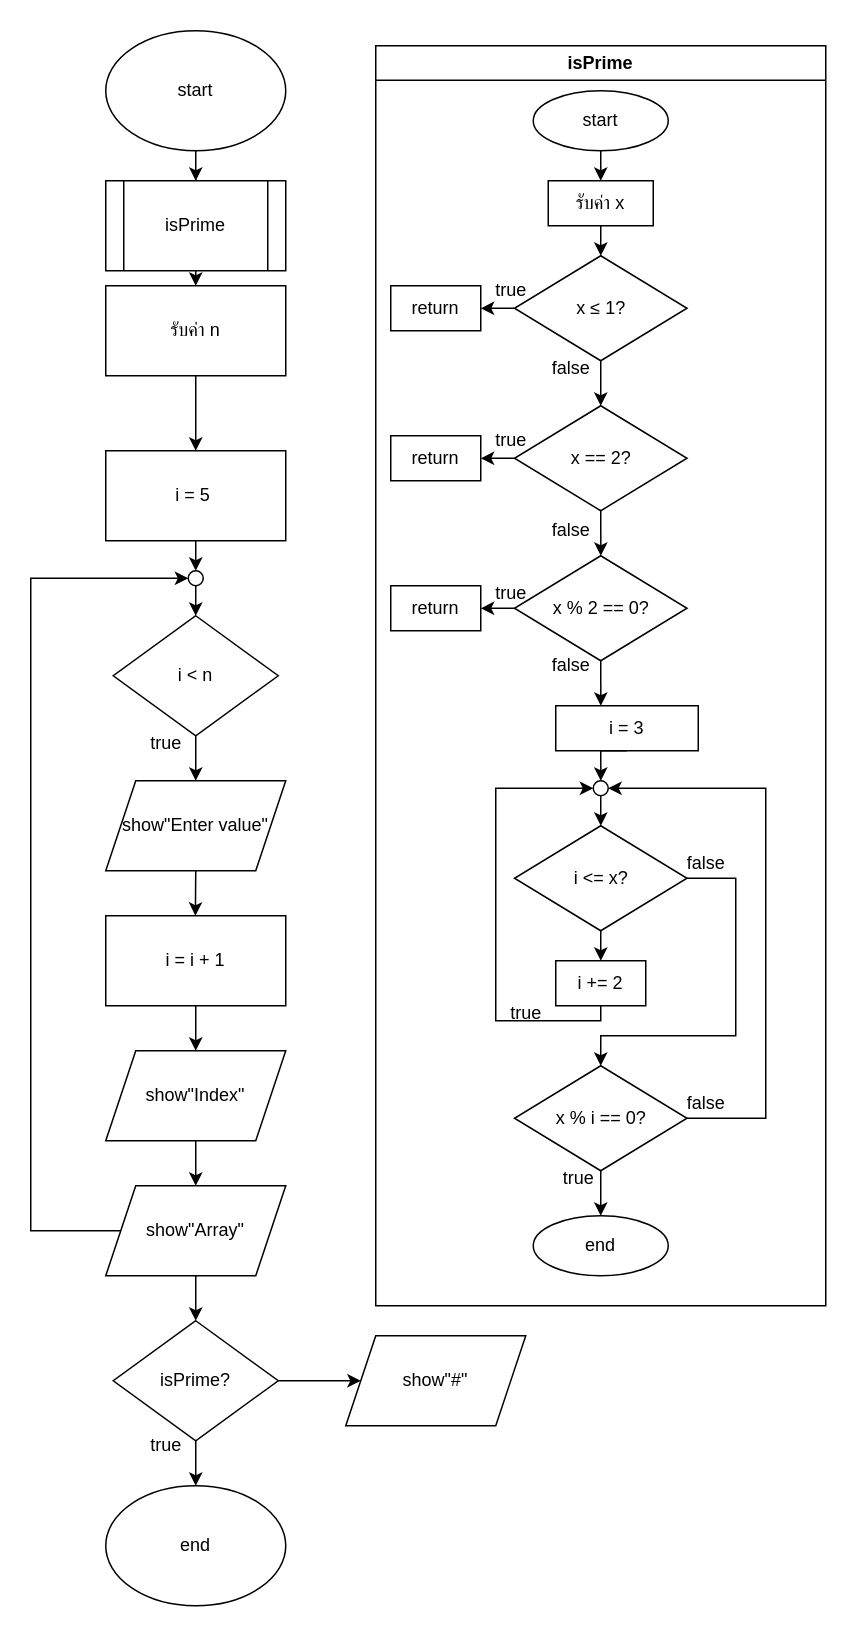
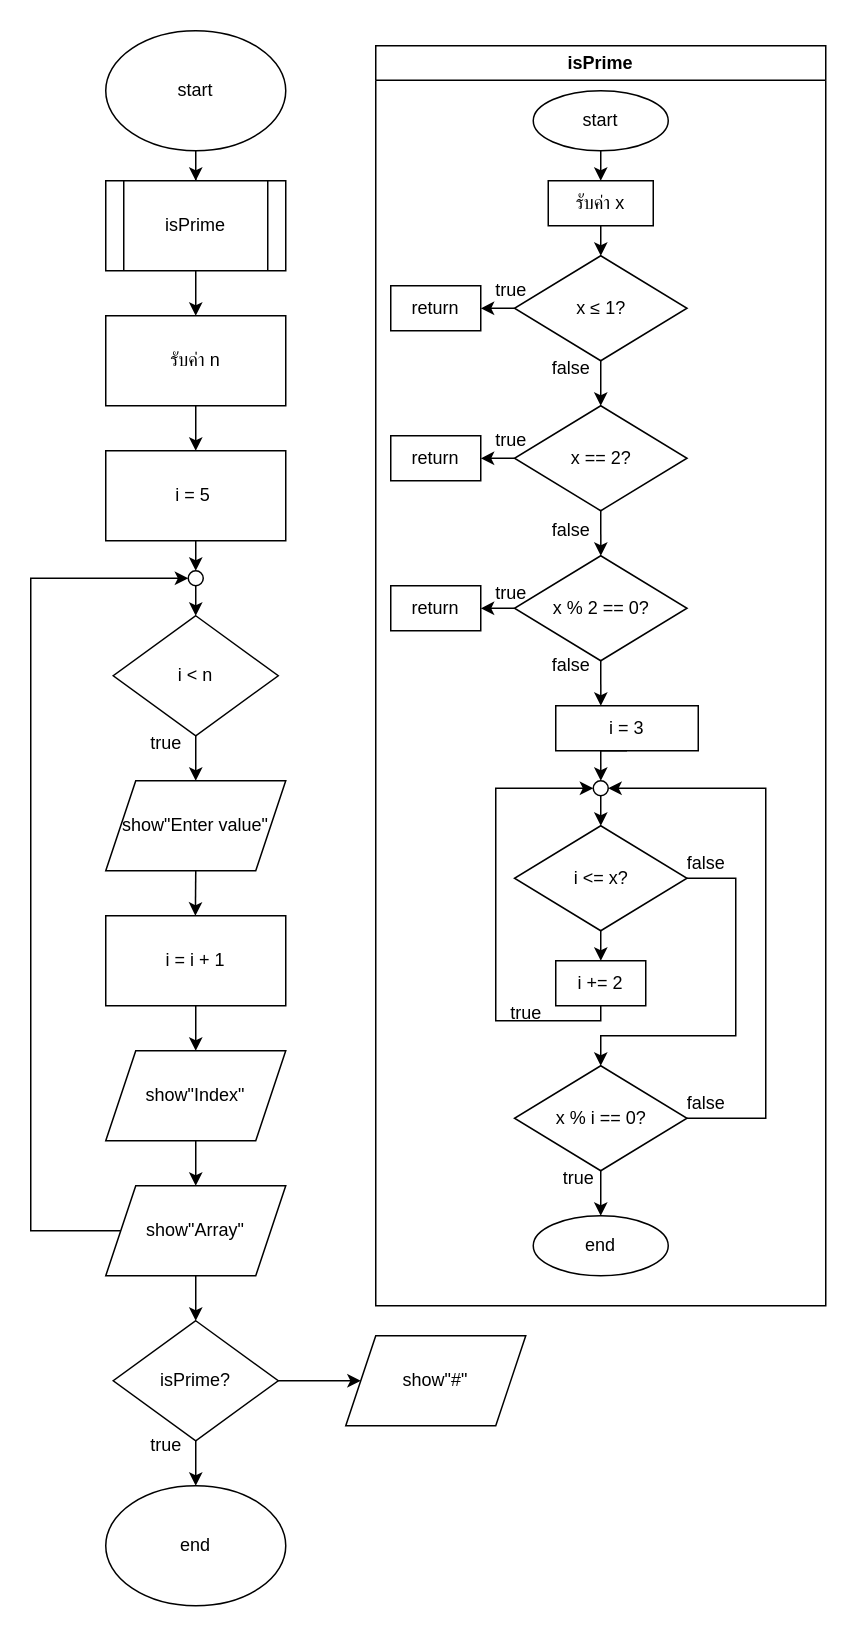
node "รับค่า n": moved (196, 331) -> (196, 361)
